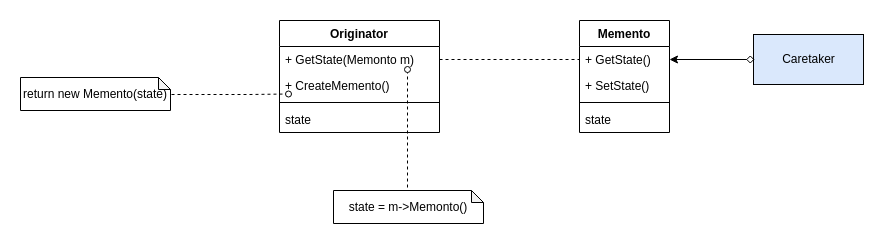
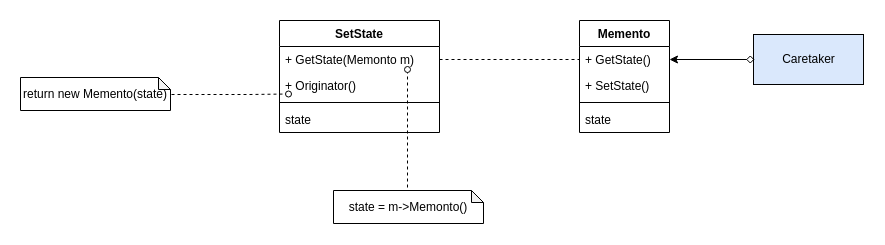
node "Originator": label "Originator" -> "SetState"
node "+ CreateMemento()": label "+ CreateMemento()" -> "+ Originator()"
